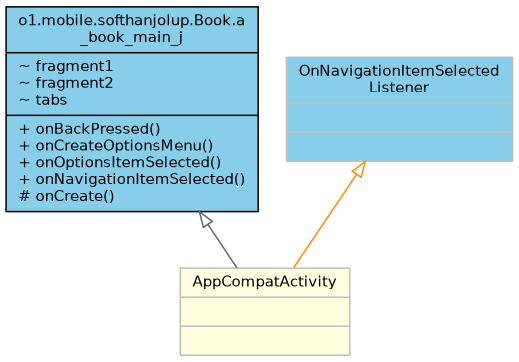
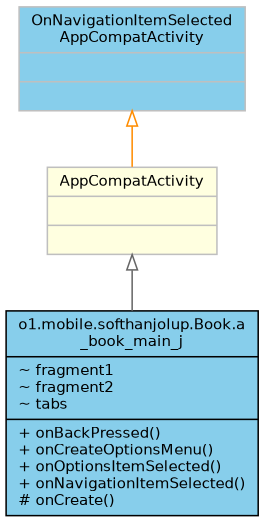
node "OnNavigationItemSelected": text "Listener" -> "AppCompatActivity"
edge "AppCompatActivity" -> "o1.mobile.softhanjolup.Book.a": reversed
